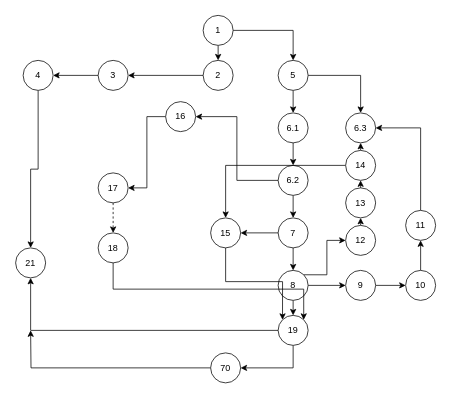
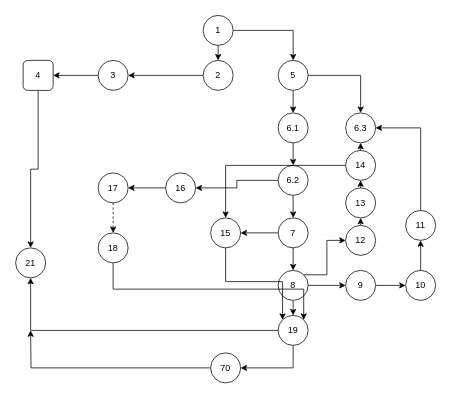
node "4": shape ellipse -> rounded rectangle
node "16": moved (180, 117) -> (180, 188)
